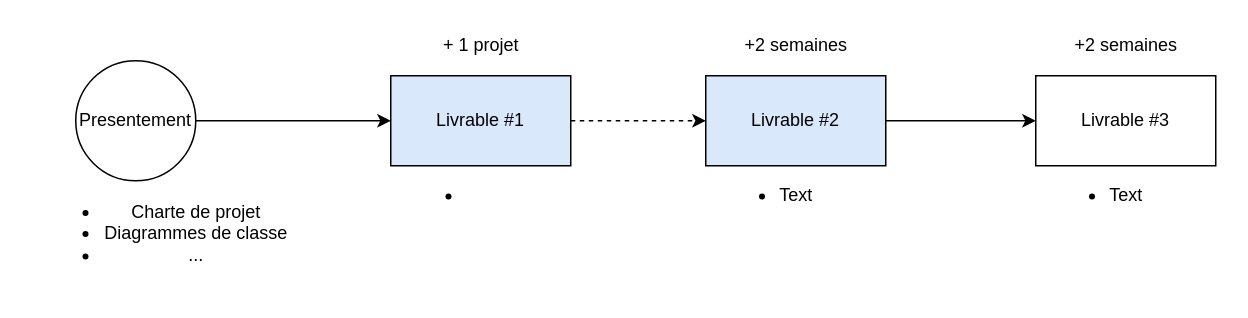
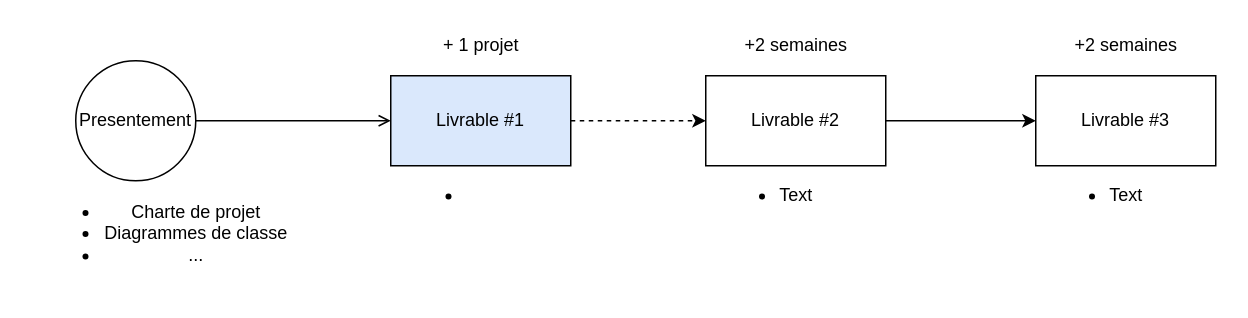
edge "Presentement" -> "Livrable #1": arrowhead classic -> open
node "Livrable #2": fillcolor #dae8fc -> #ffffff
